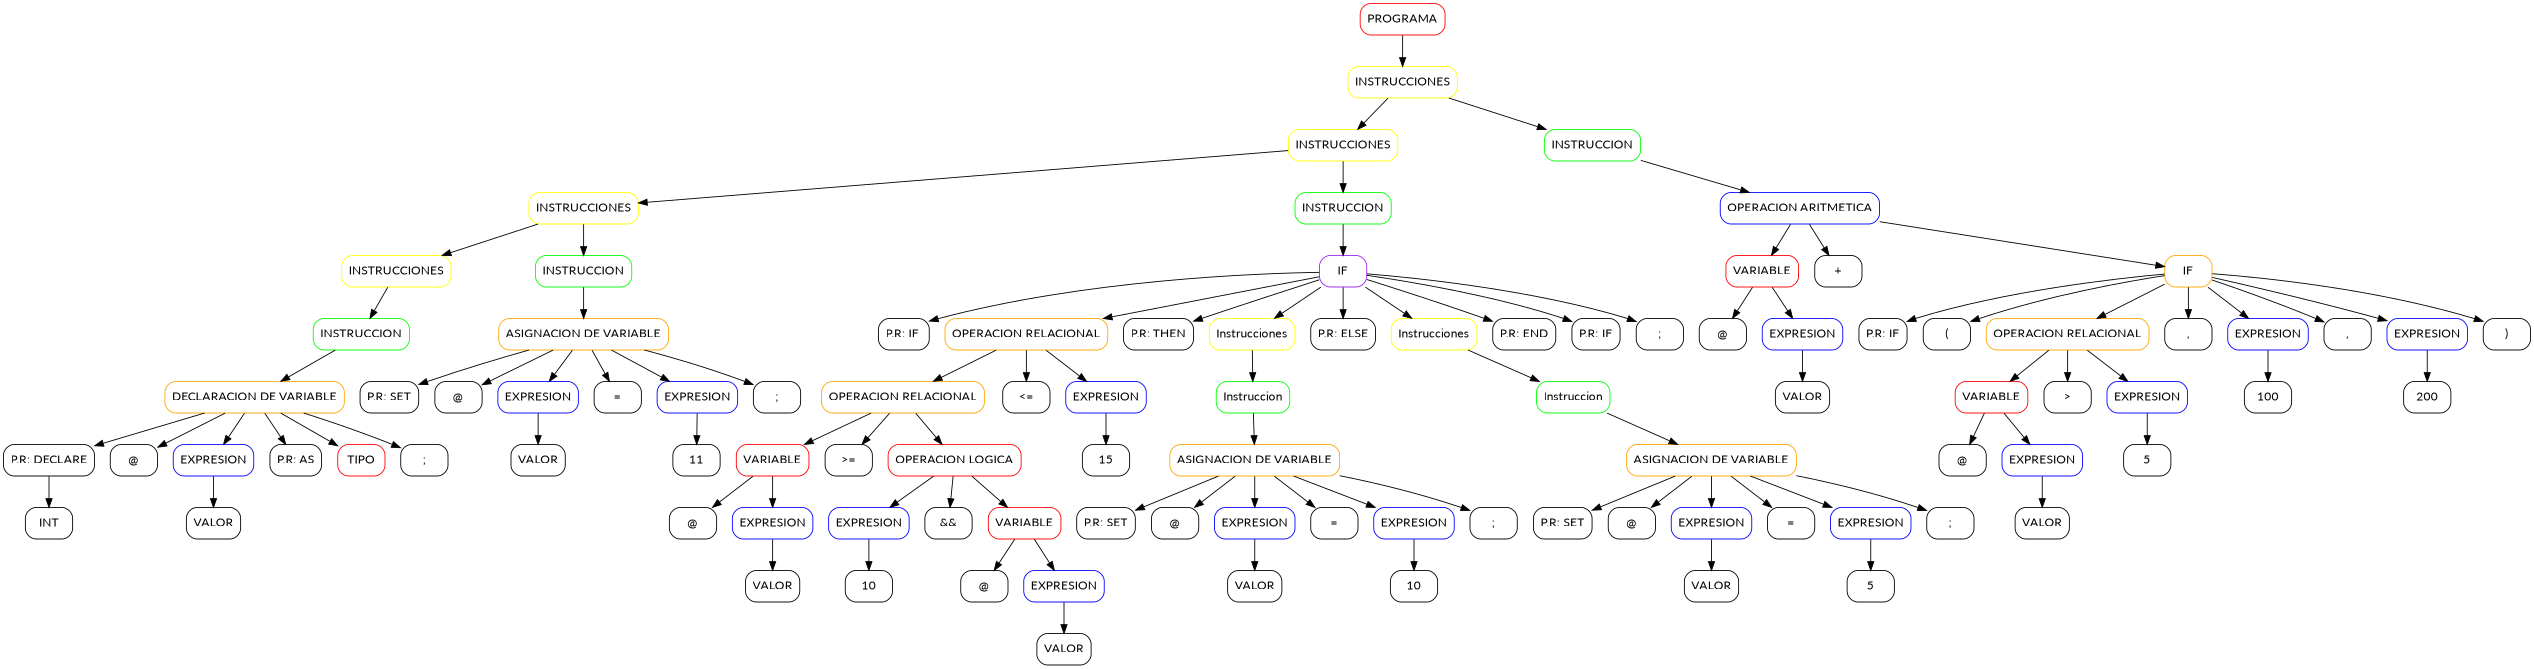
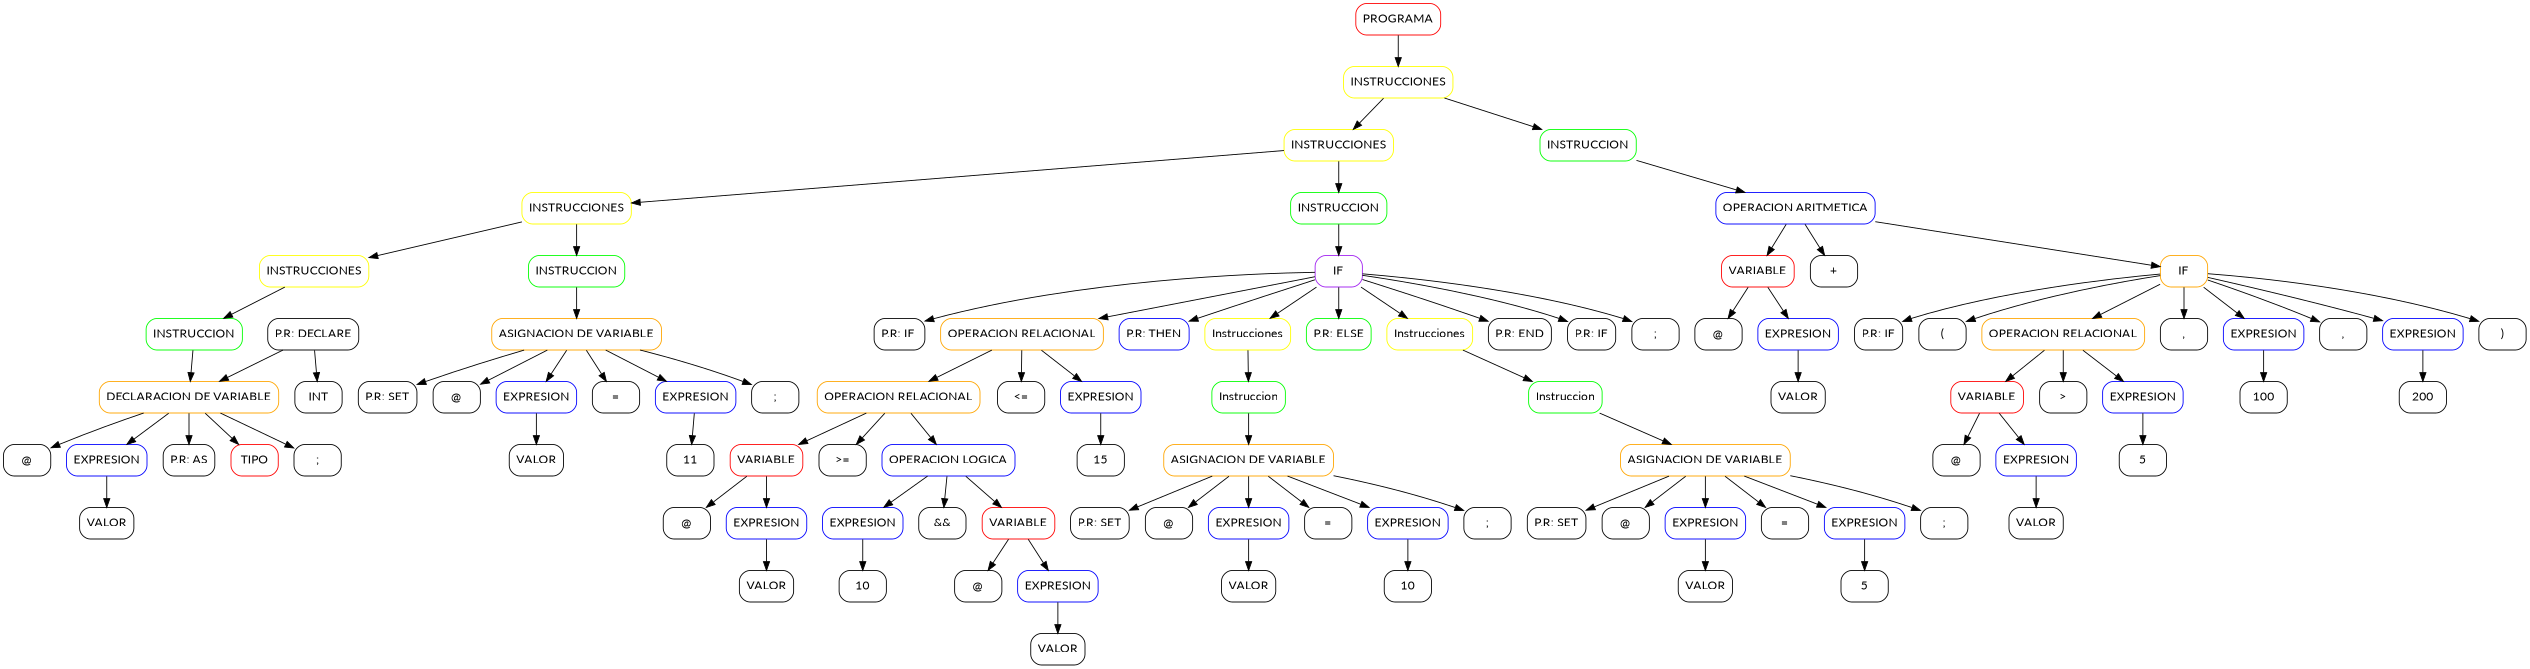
node "P.R: THEN": color black -> blue
node "P.R: ELSE": color black -> green
edge "DECLARACION DE VARIABLE" -> "P.R: DECLARE": reversed
node "OPERACION LOGICA": color red -> blue
